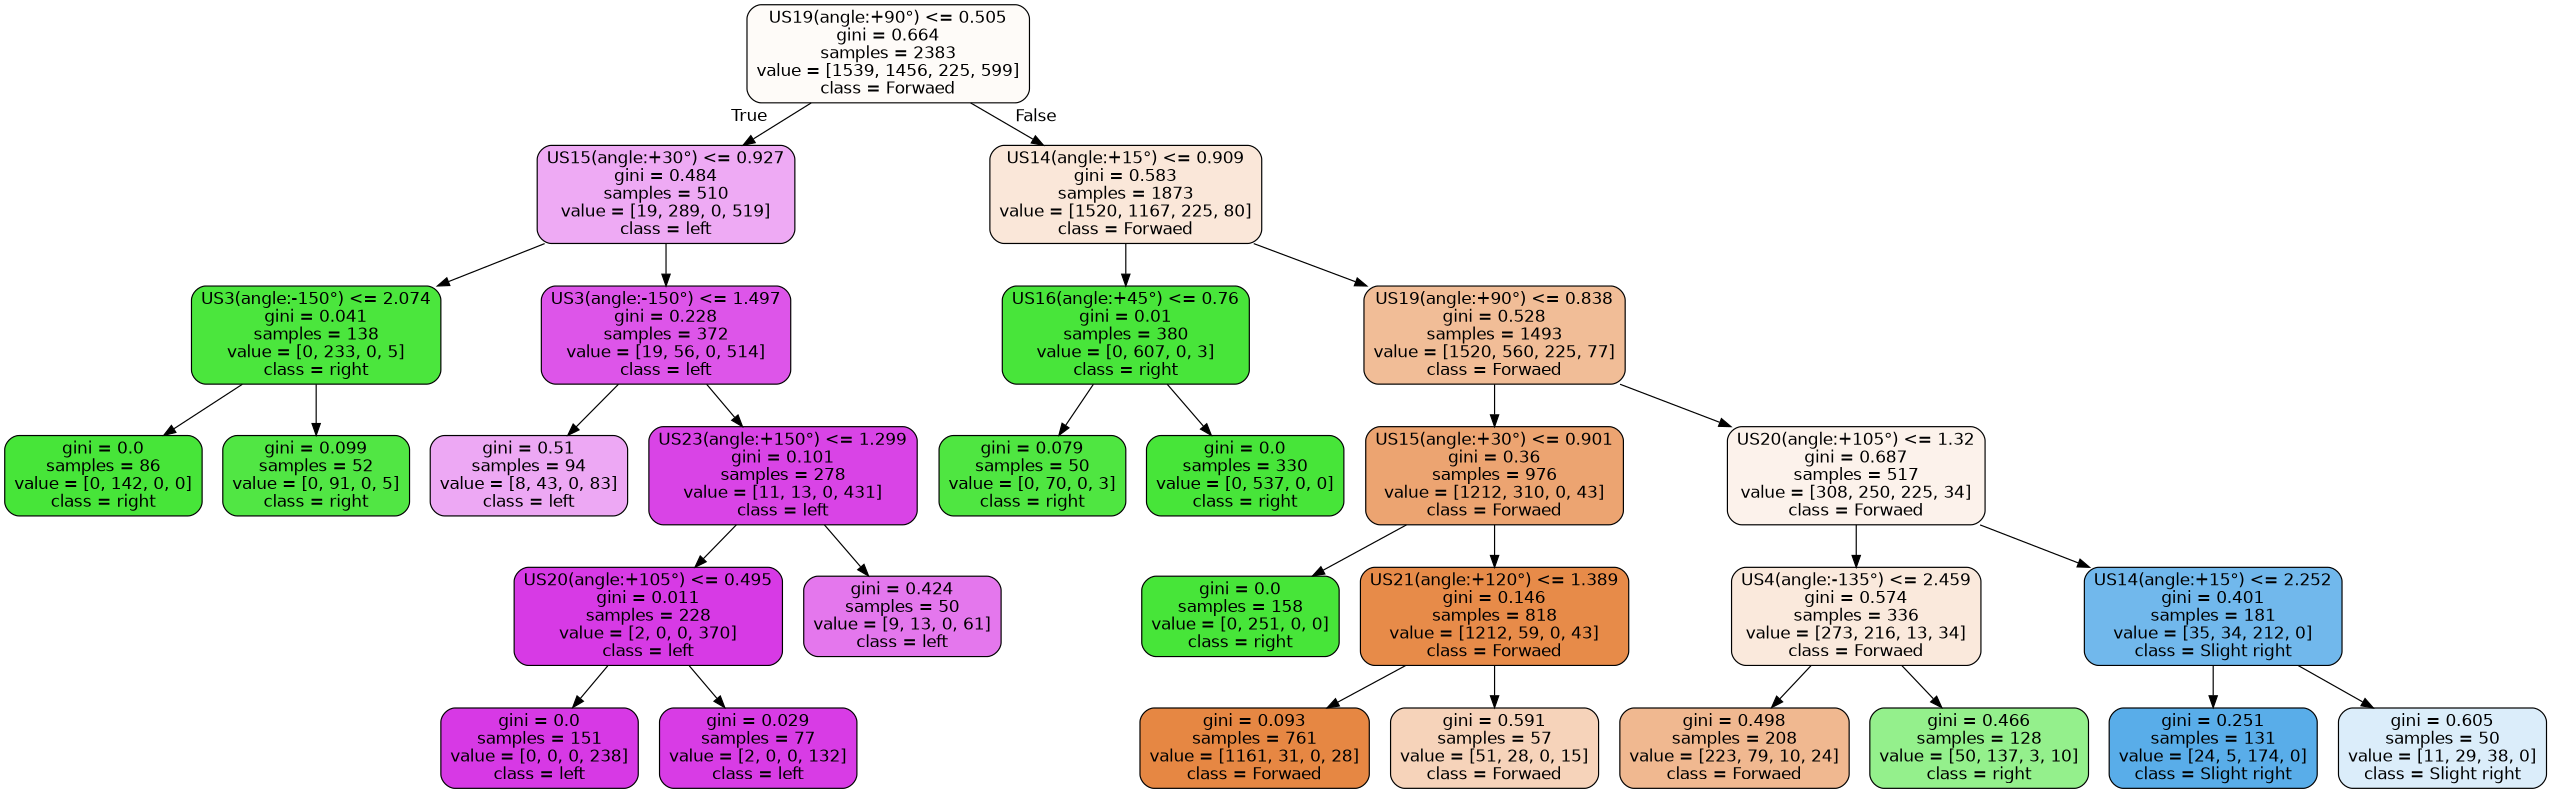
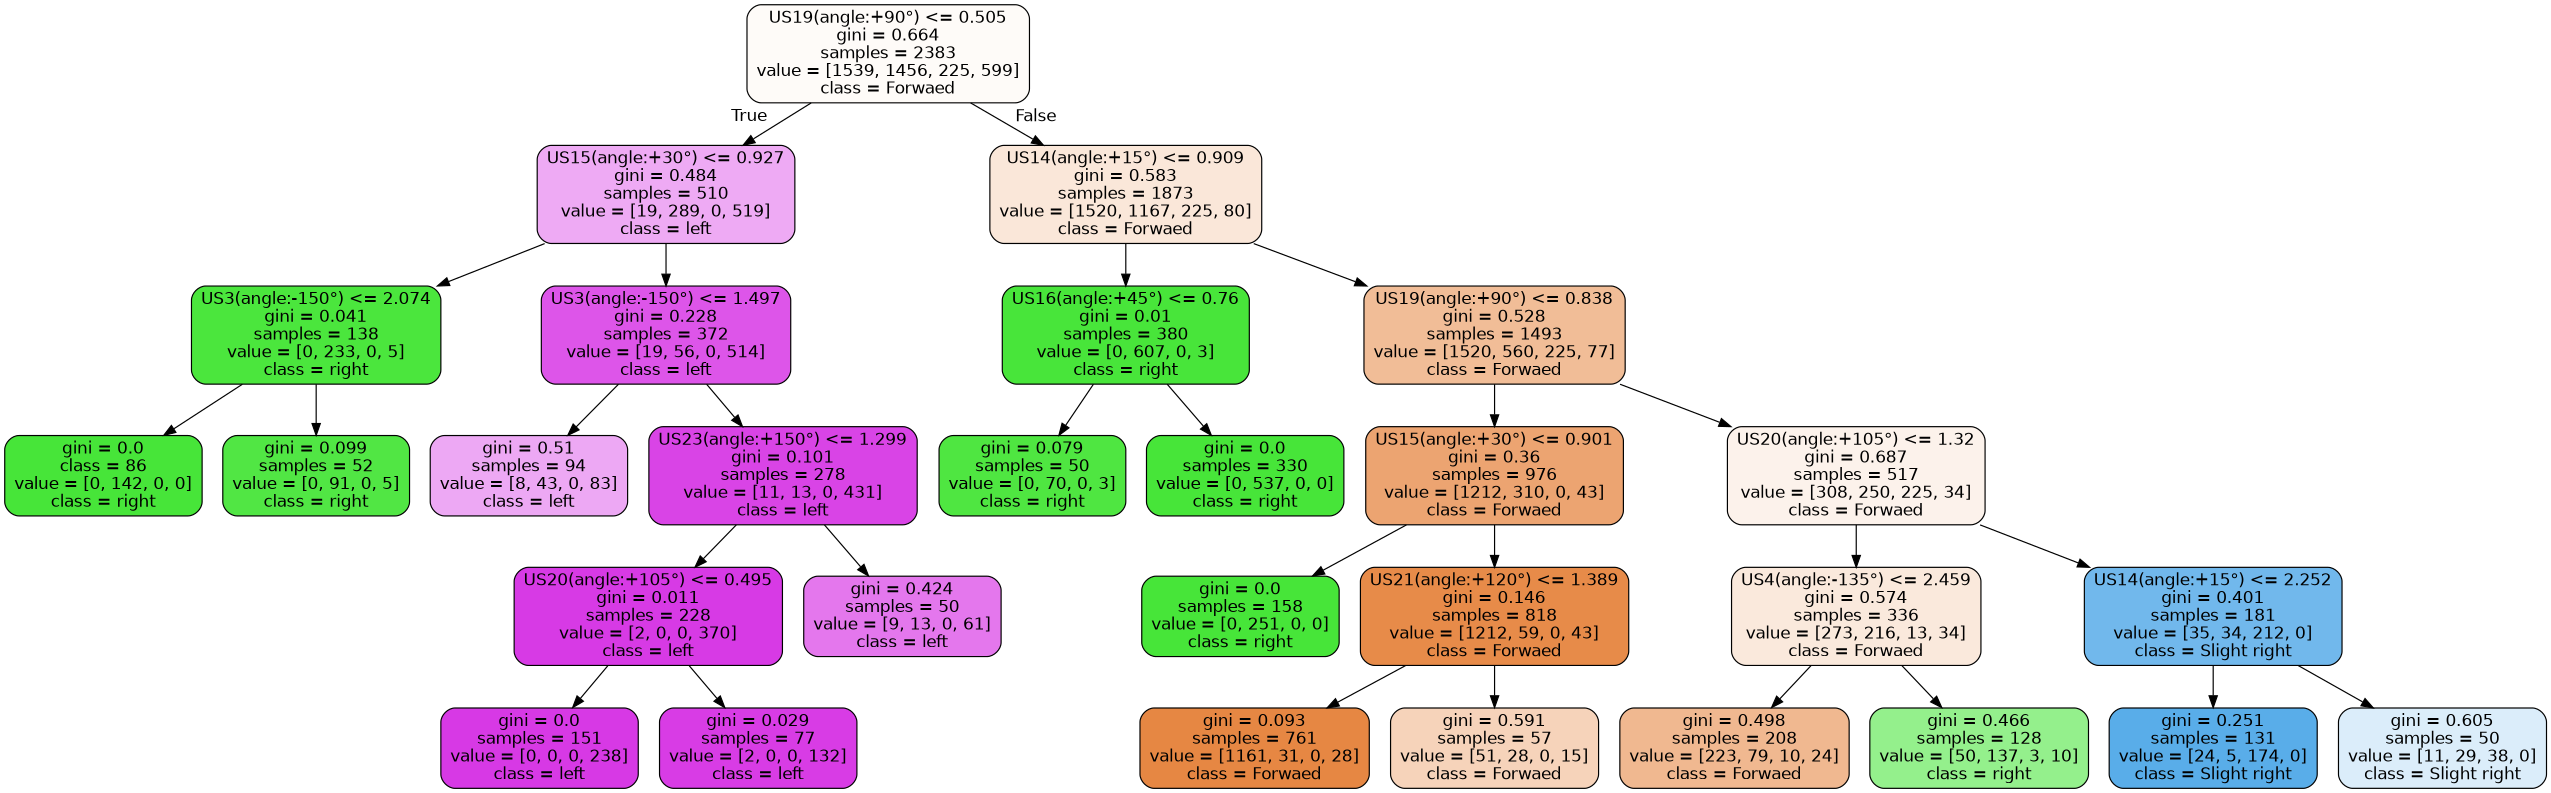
node "gini = 0.0 samples = 86 value = [0, 142, 0, 0] class = right": label "gini = 0.0 samples = 86 value = [0, 142, 0, 0] class = right" -> "gini = 0.0 class = 86 value = [0, 142, 0, 0] class = right"
